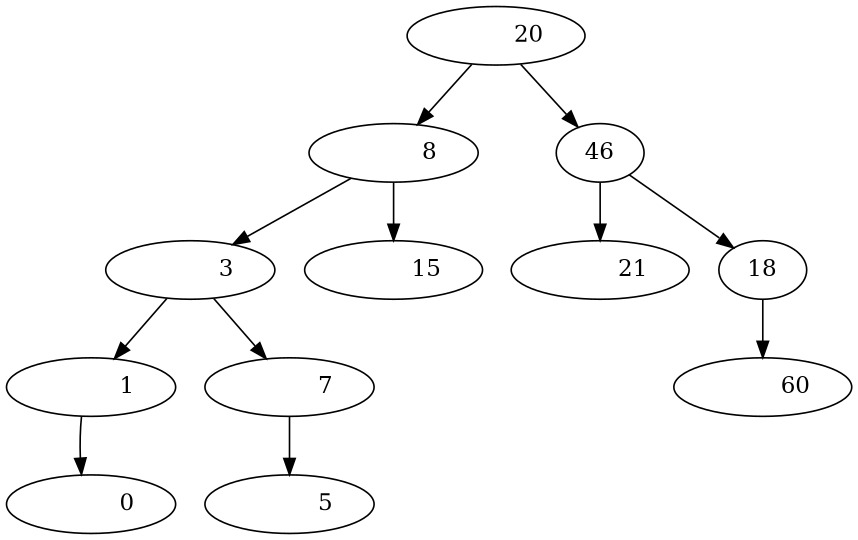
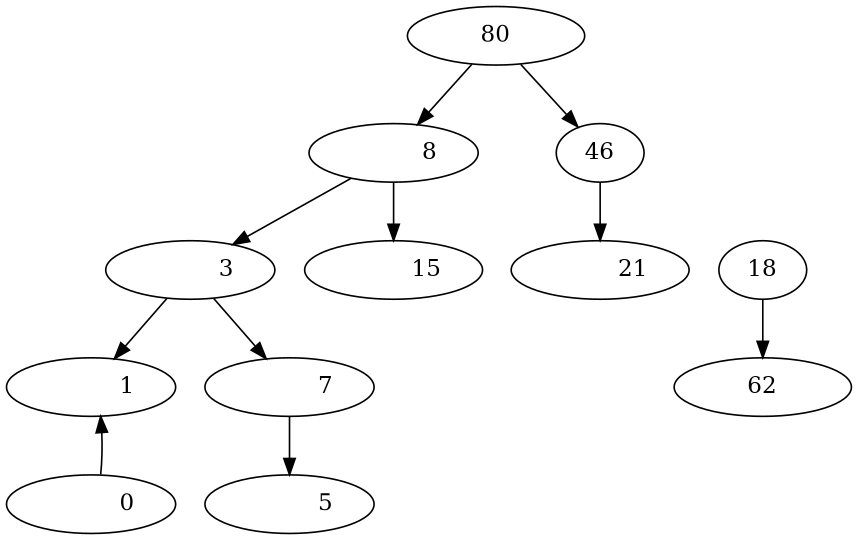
node "20": label "20" -> "80"
edge "46" -> "18": removed
node "60": label "60" -> "62"
edge "1" -> "0": reversed
